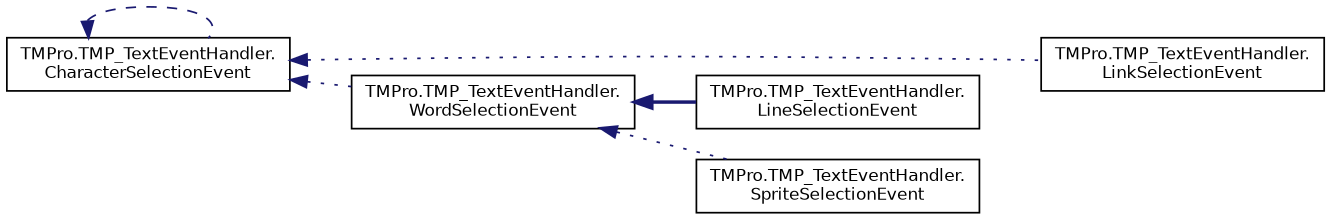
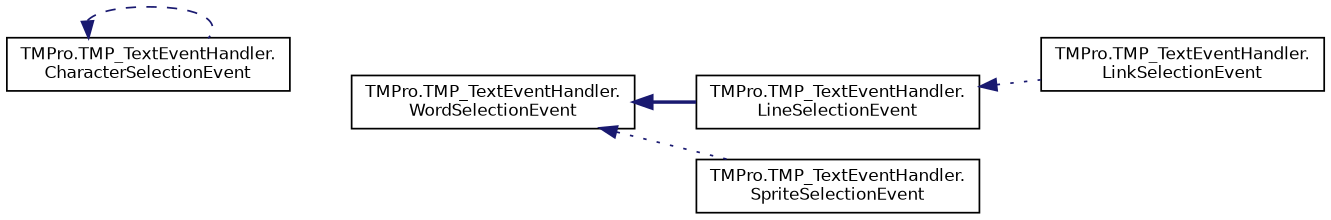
edge "TMPro.TMP_TextEventHandler. LinkSelectionEvent" -> "TMPro.TMP_TextEventHandler. CharacterSelectionEvent": now "TMPro.TMP_TextEventHandler. LinkSelectionEvent" -> "TMPro.TMP_TextEventHandler. LineSelectionEvent"
edge "TMPro.TMP_TextEventHandler. WordSelectionEvent" -> "TMPro.TMP_TextEventHandler. CharacterSelectionEvent": removed
